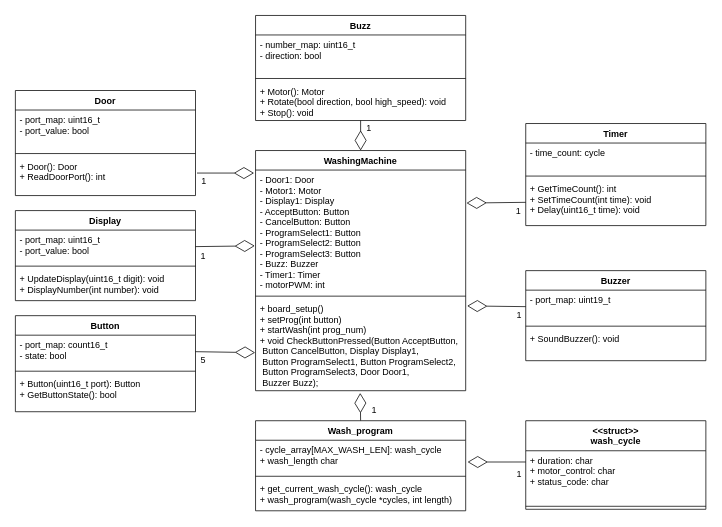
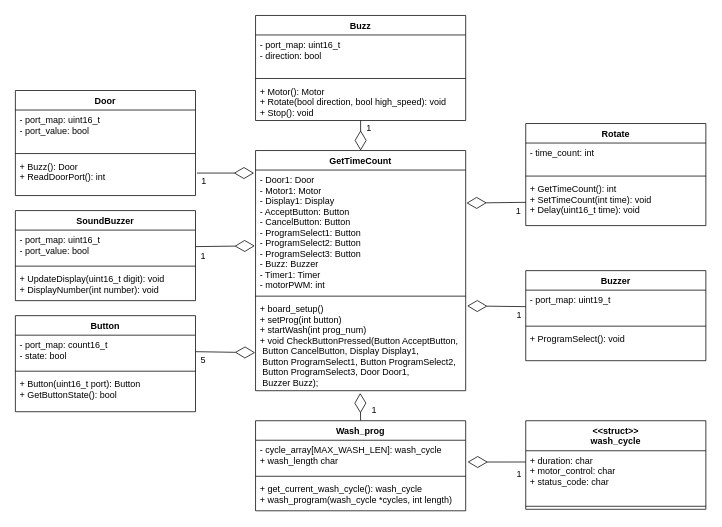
node "- number_map: uint16_t - direction: bool": label "- number_map: uint16_t - direction: bool" -> "- port_map: uint16_t - direction: bool"
node "Timer": label "Timer" -> "Rotate"
node "- time_count: cycle": label "- time_count: cycle" -> "- time_count: int"
node "WashingMachine": label "WashingMachine" -> "GetTimeCount"
node "+ Door(): Door + ReadDoorPort(): int": label "+ Door(): Door + ReadDoorPort(): int" -> "+ Buzz(): Door + ReadDoorPort(): int"
node "Display": label "Display" -> "SoundBuzzer"
node "+ SoundBuzzer(): void": label "+ SoundBuzzer(): void" -> "+ ProgramSelect(): void"
node "Wash_program": label "Wash_program" -> "Wash_prog"
